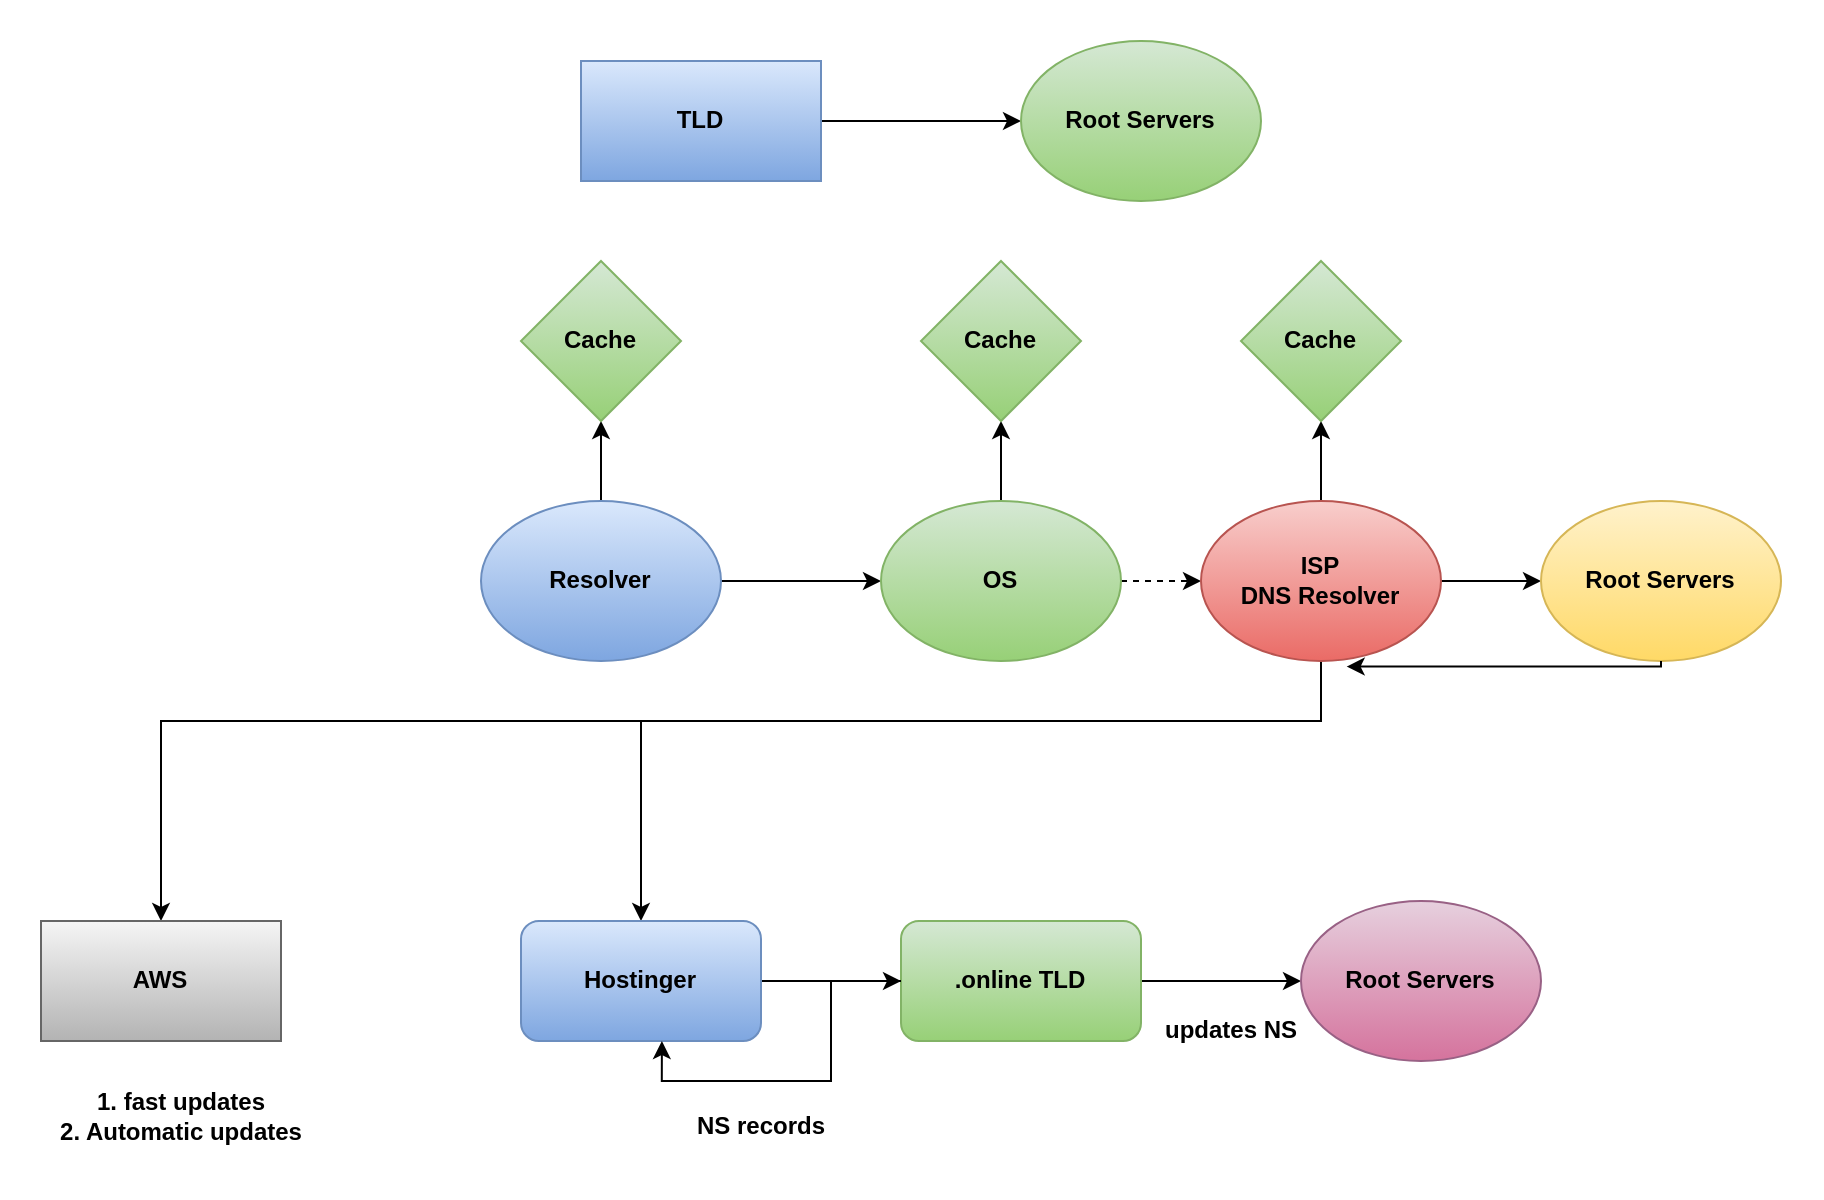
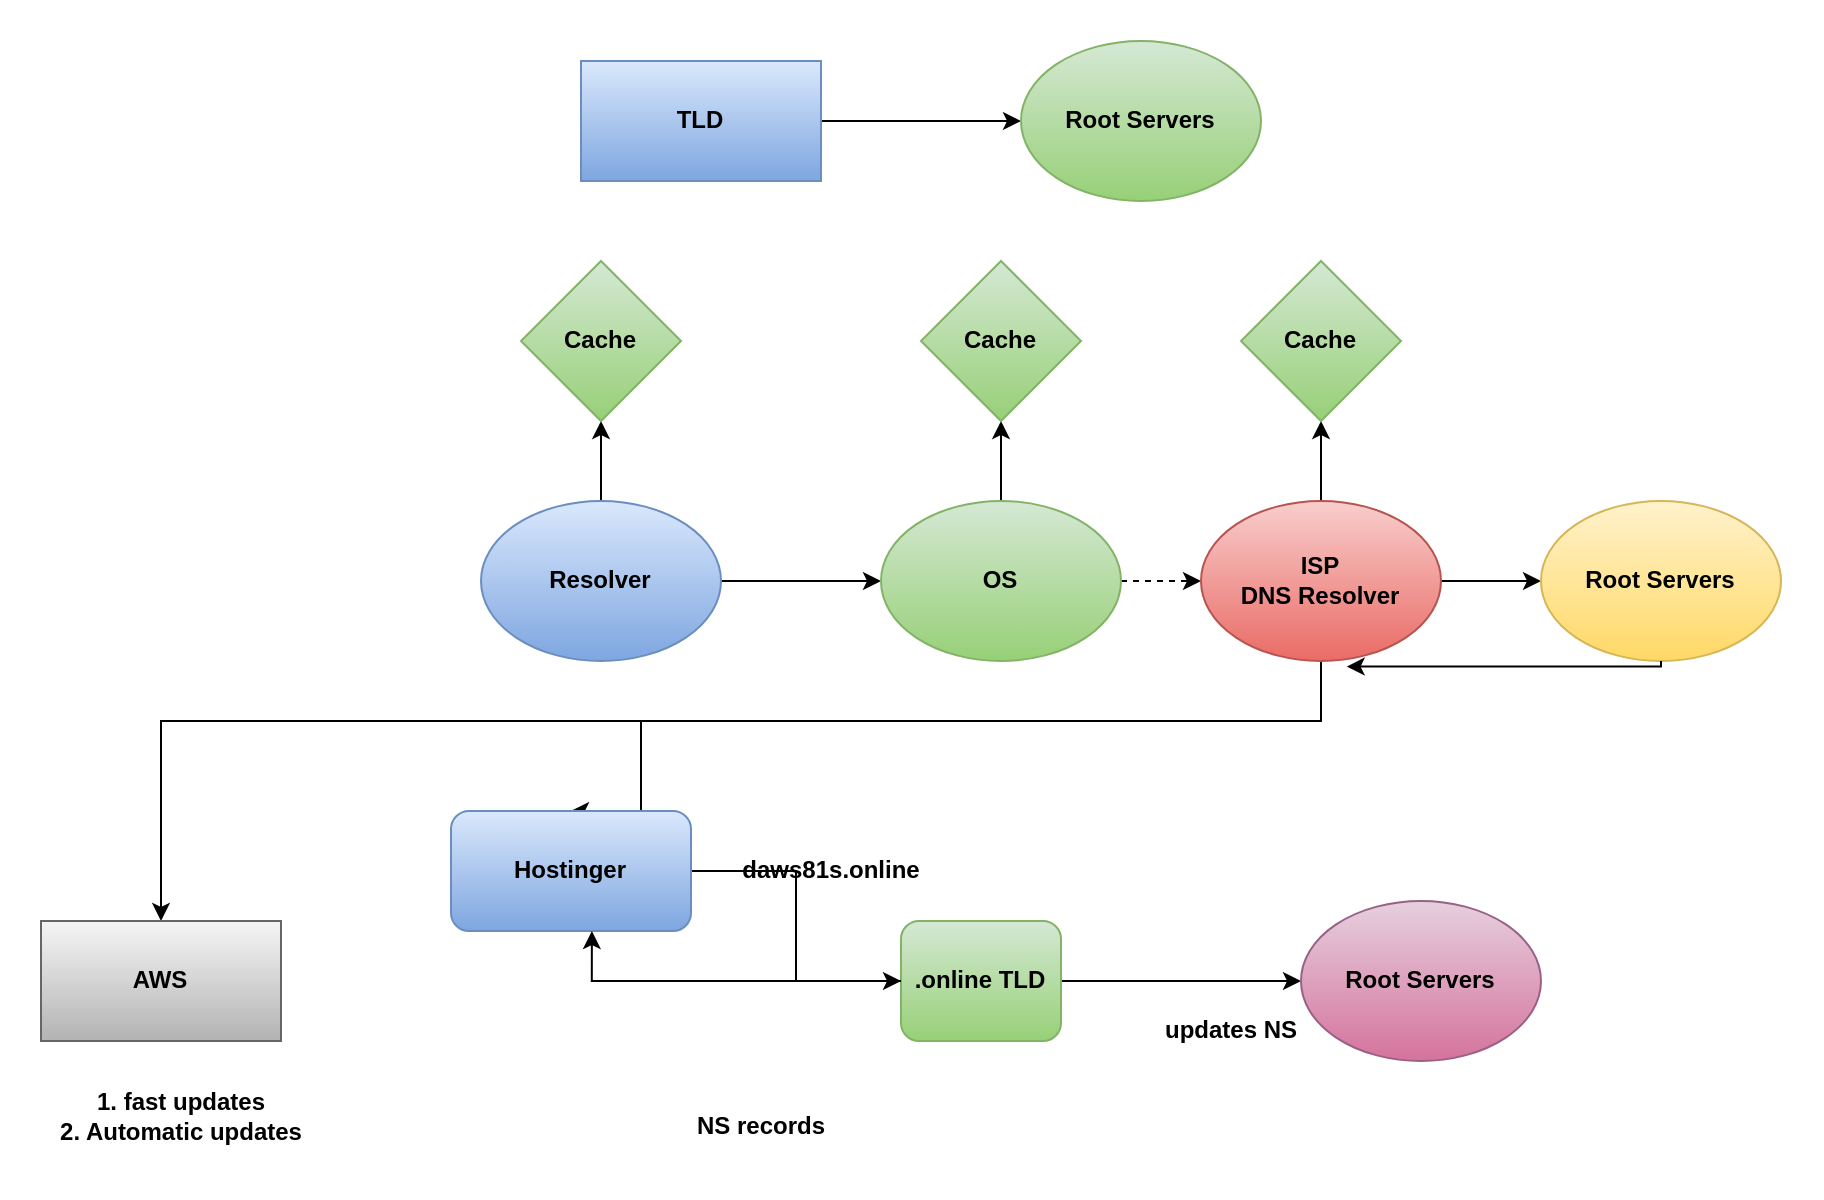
node "daws81s.online": added
node "Hostinger": moved (641, 981) -> (571, 871)
node ".online TLD": size 240x120 -> 160x120
